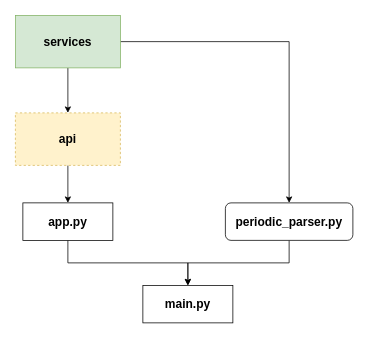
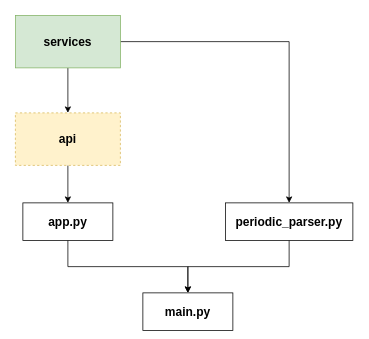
node "periodic_parser.py": shape rounded rectangle -> rectangle
node "main.py": moved (188, 304) -> (188, 312)
